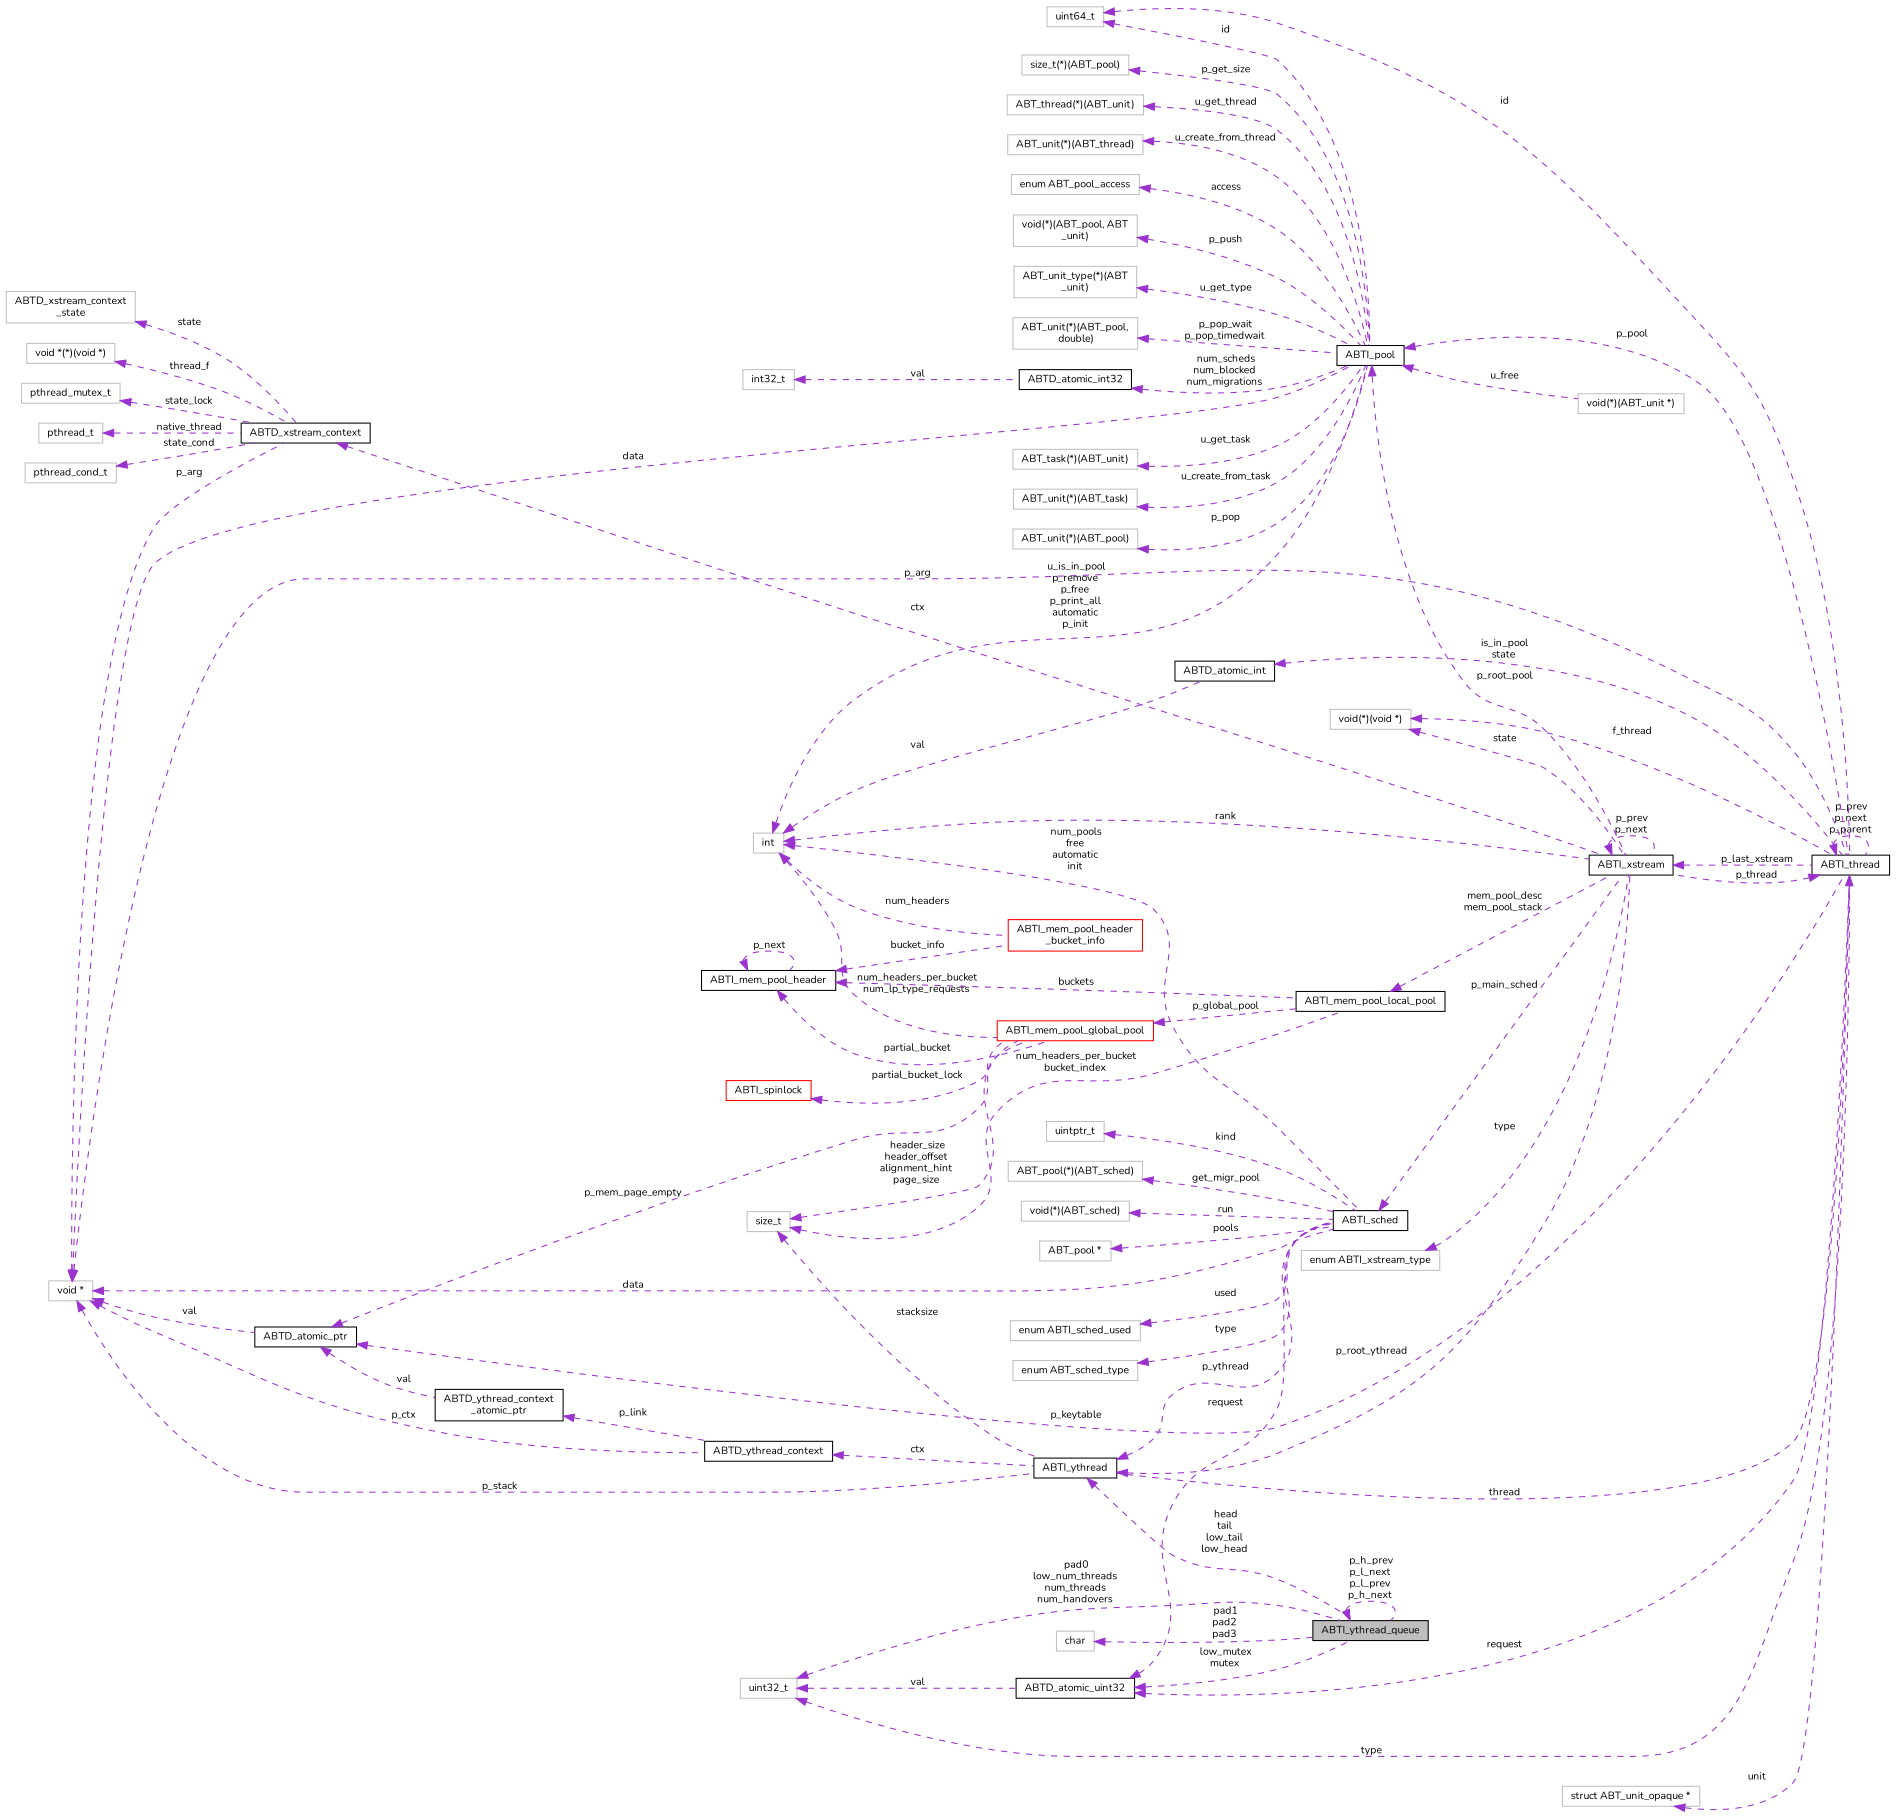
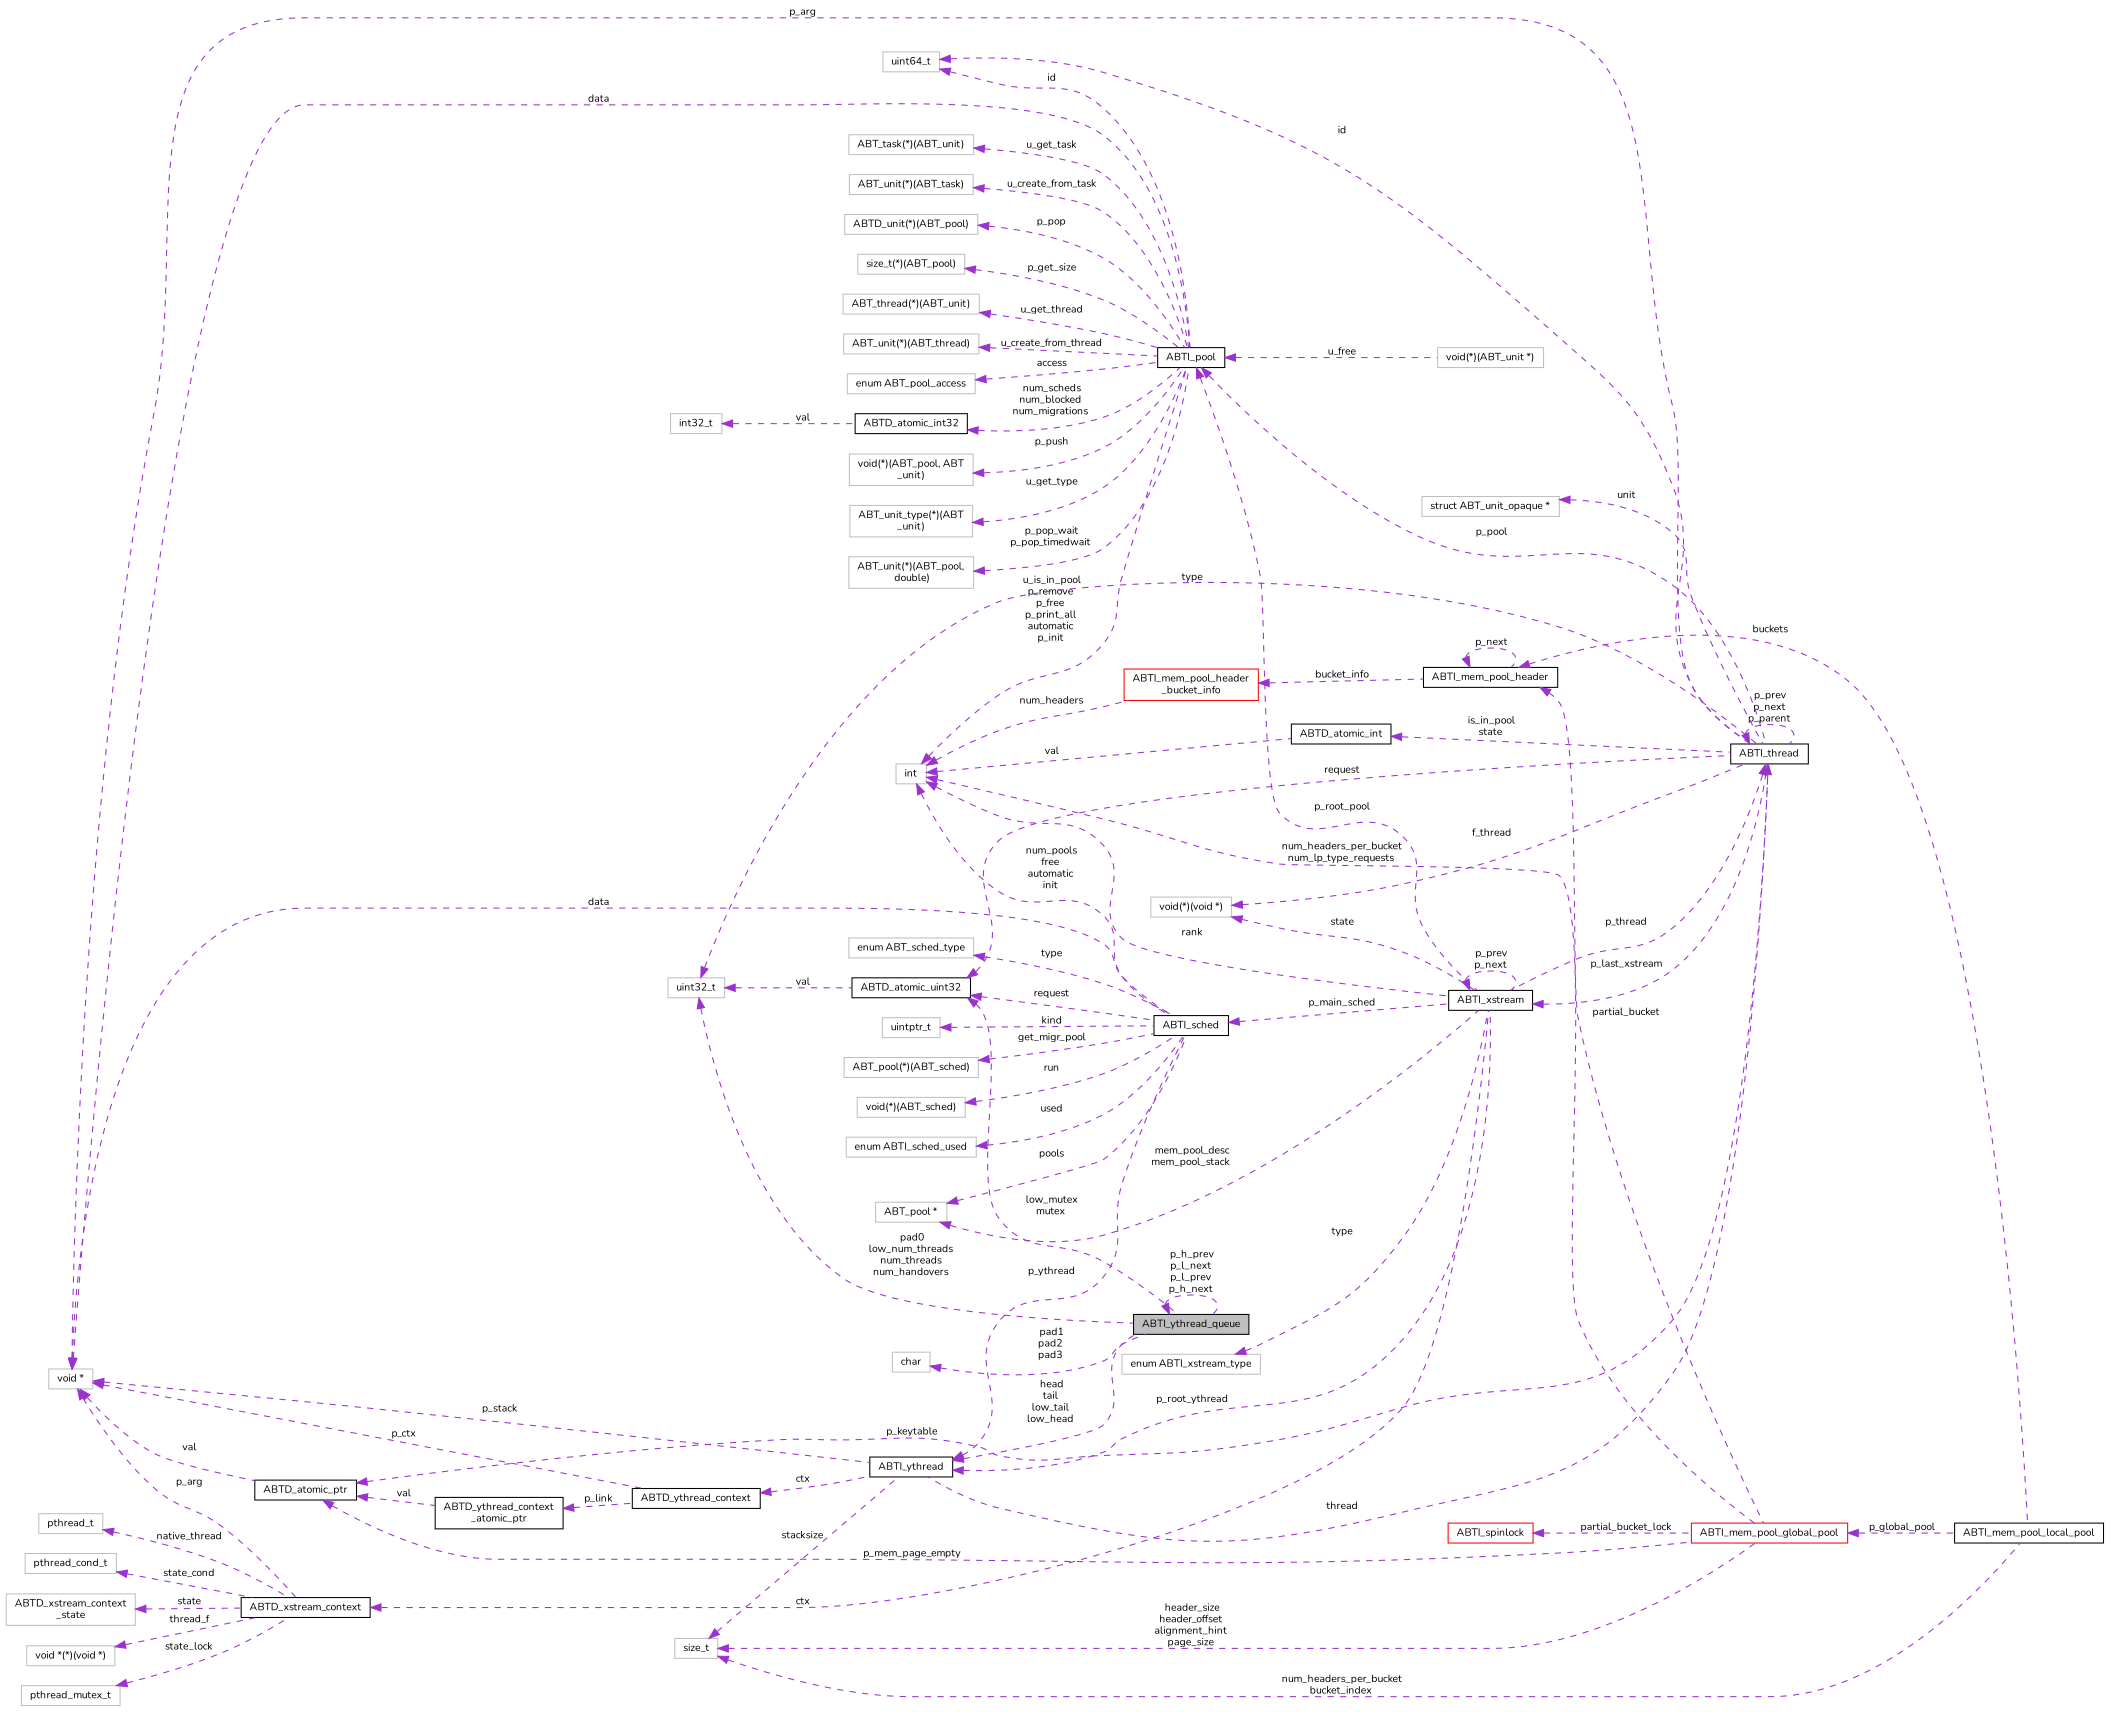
node "ABT_unit(*)(ABT_pool)": label "ABT_unit(*)(ABT_pool)" -> "ABTD_unit(*)(ABT_pool)"
edge "ABTI_xstream" -> "ABTI_mem_pool_local_pool": now "ABTI_xstream" -> "ABT_pool *"
edge "ABTI_mem_pool_header _bucket_info" -> "ABTI_mem_pool_header": reversed
